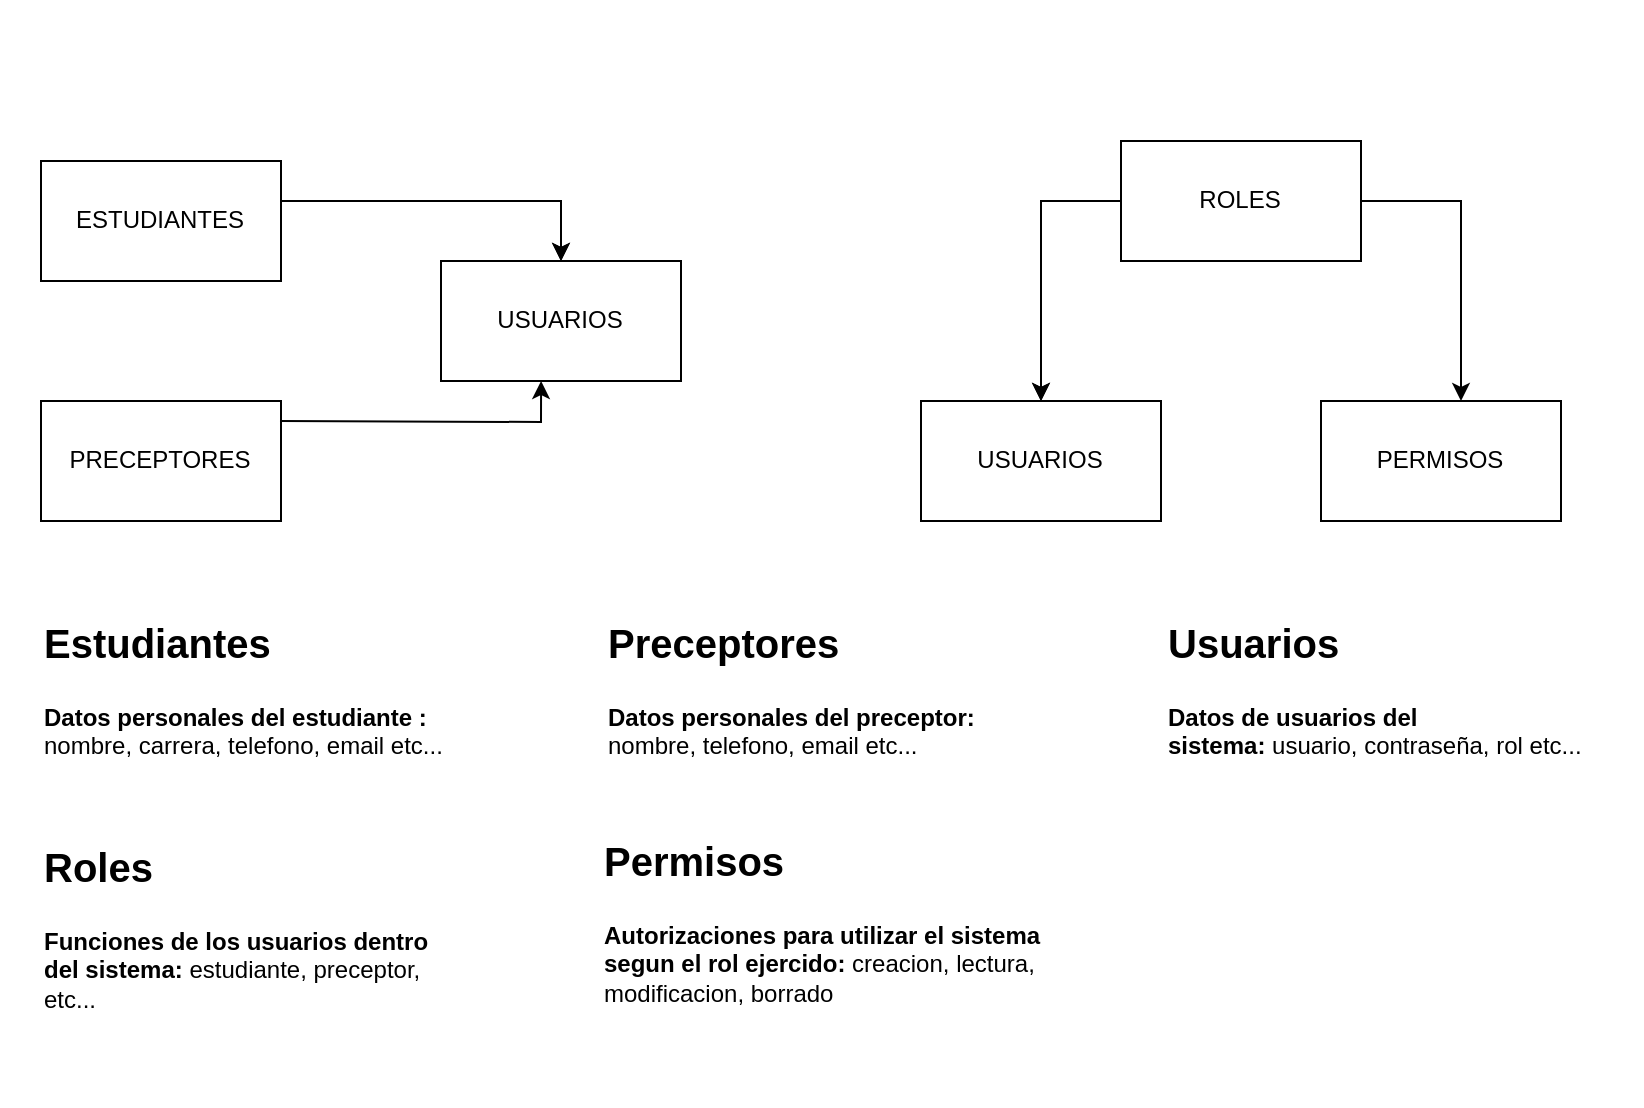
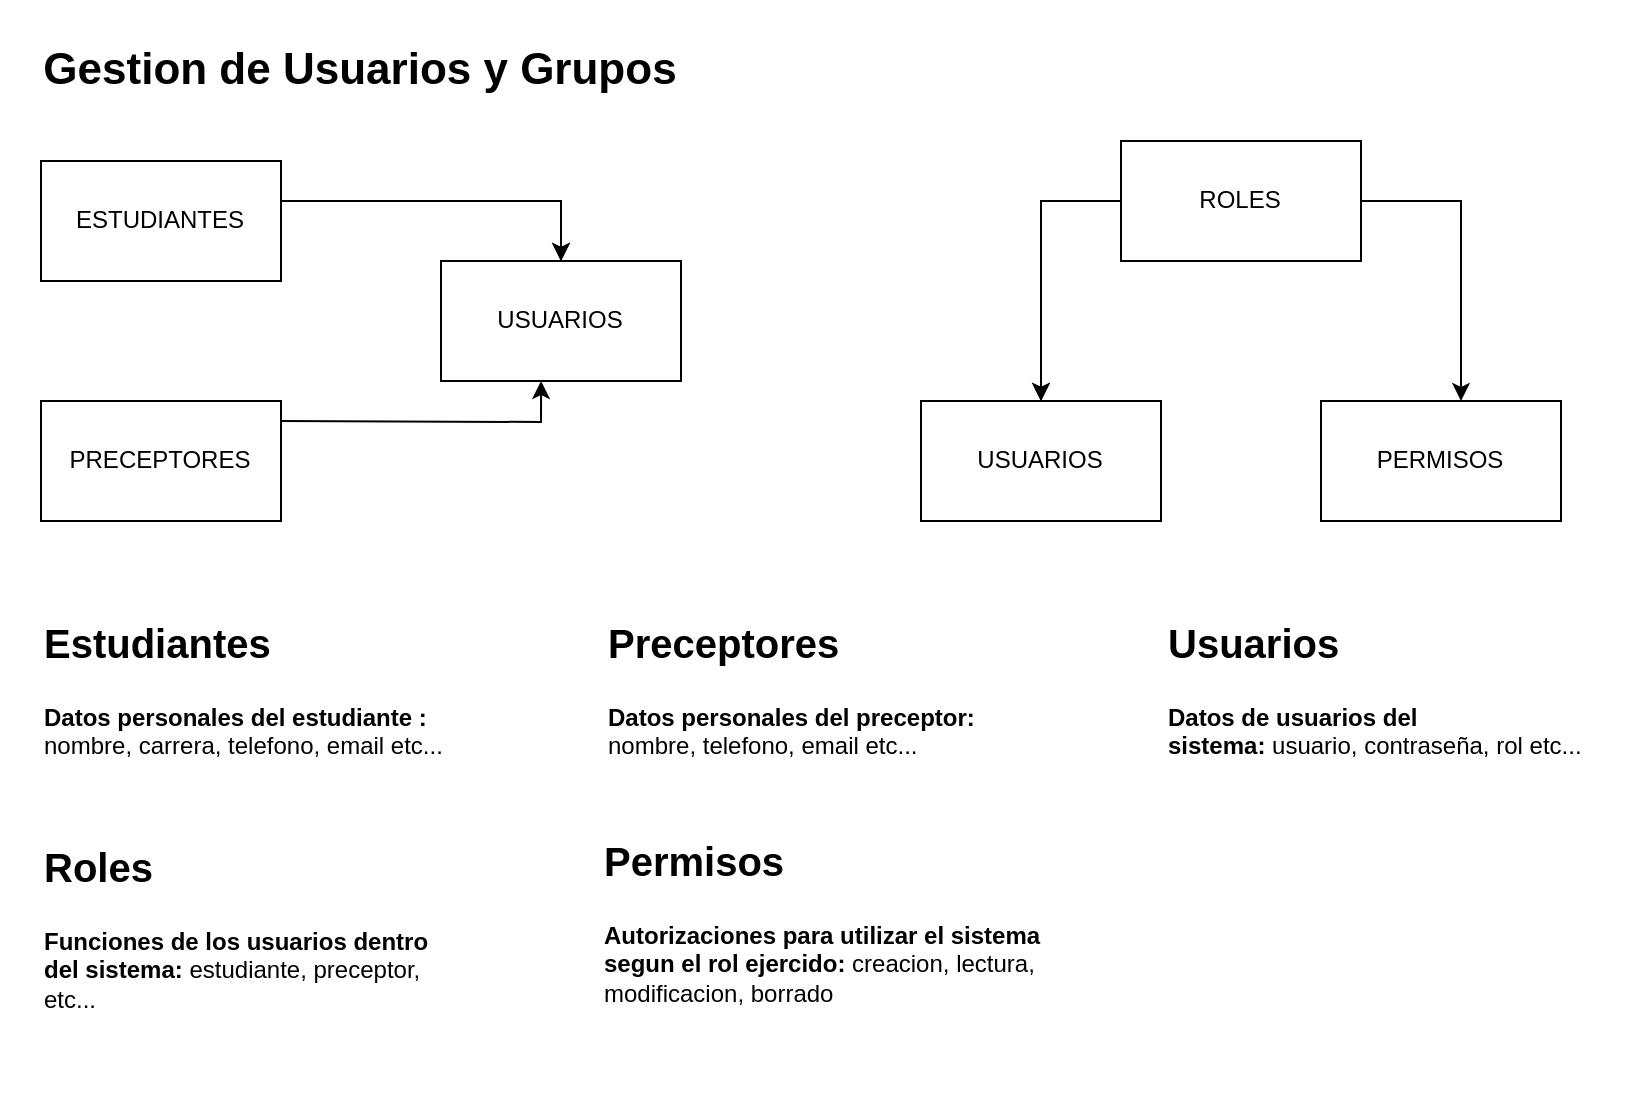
node "Gestion de Usuarios y Grupos": added
